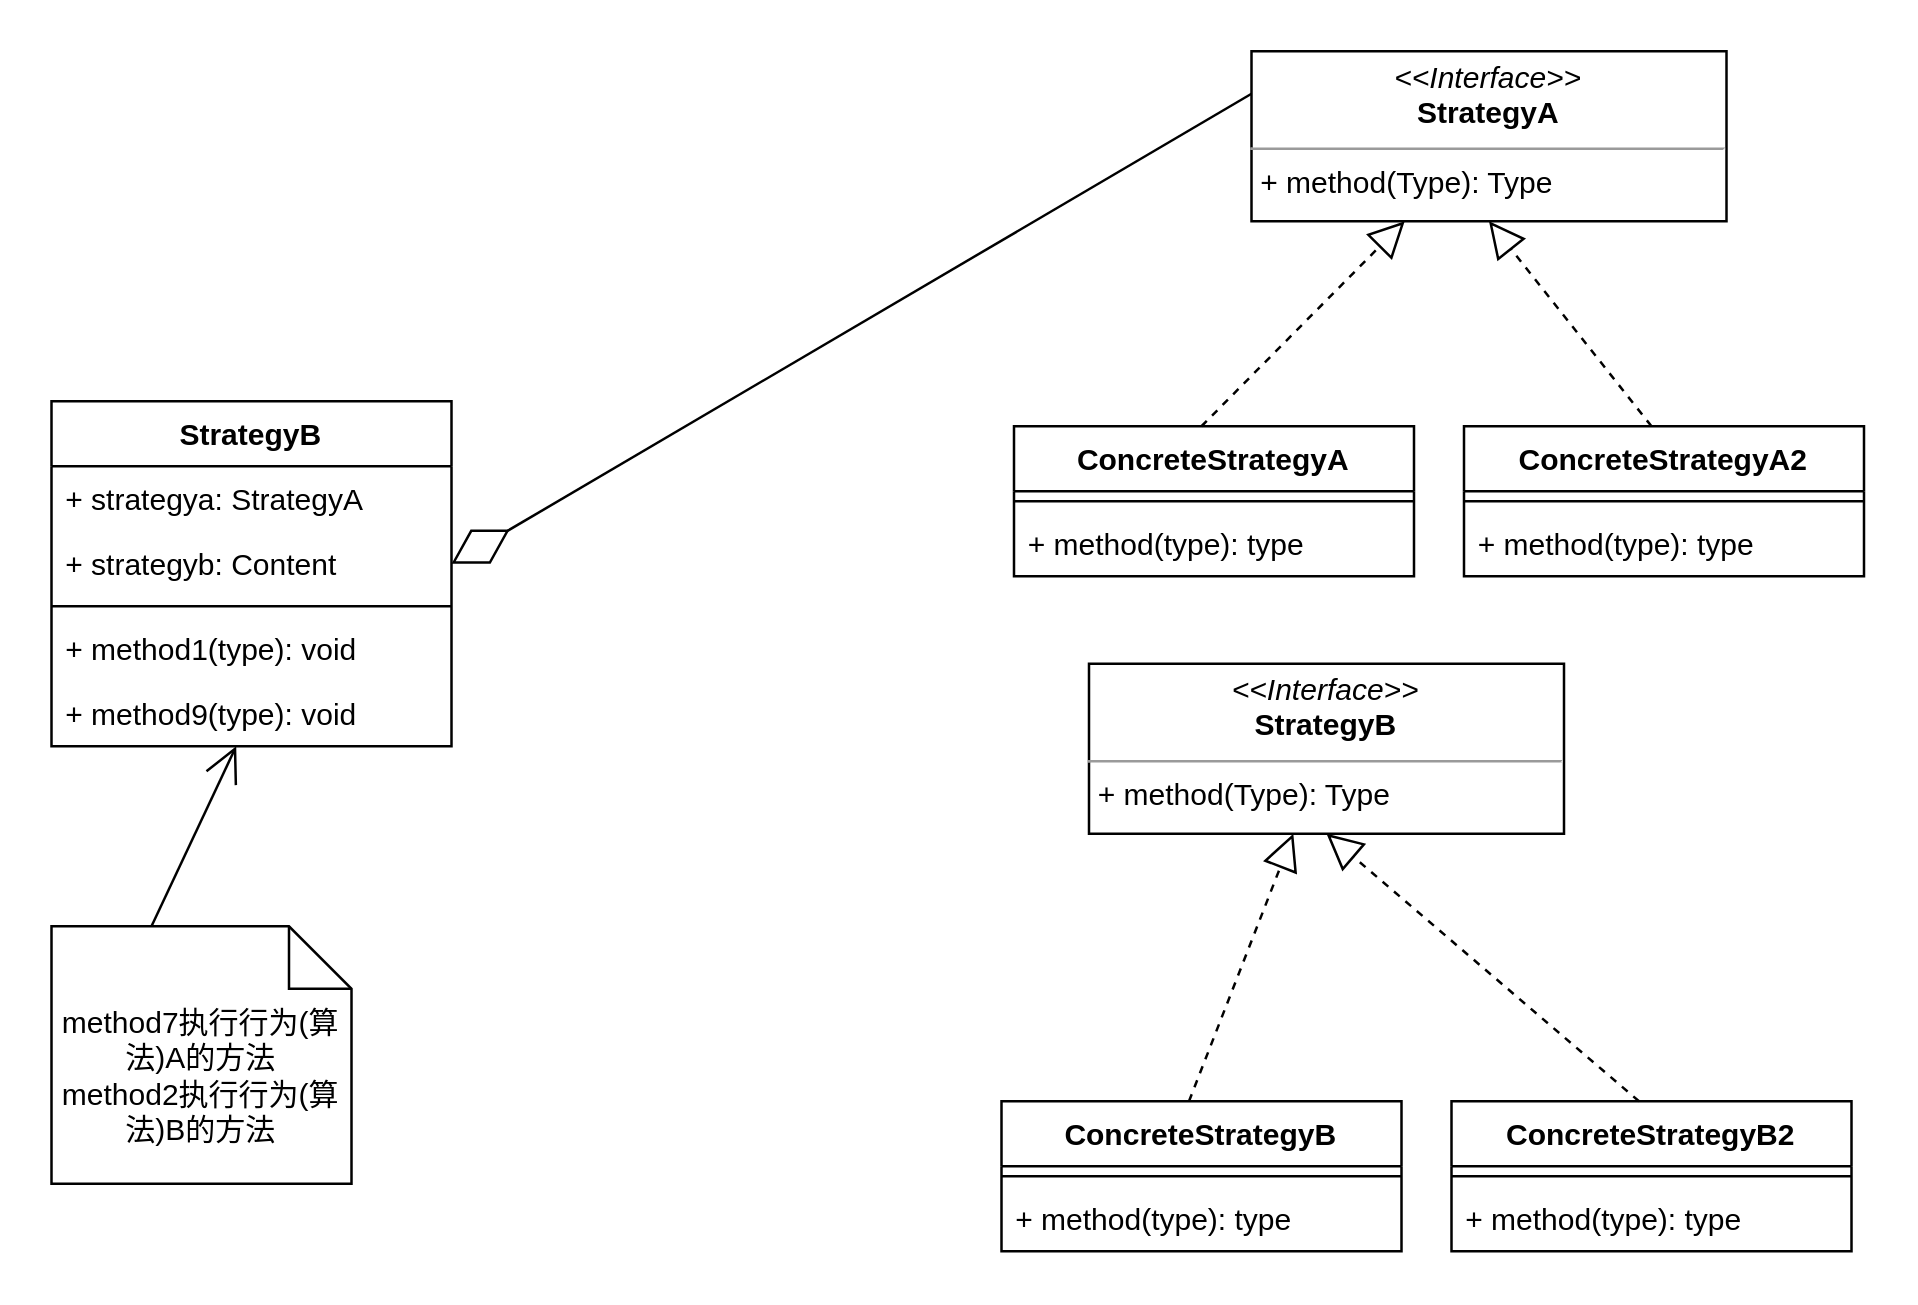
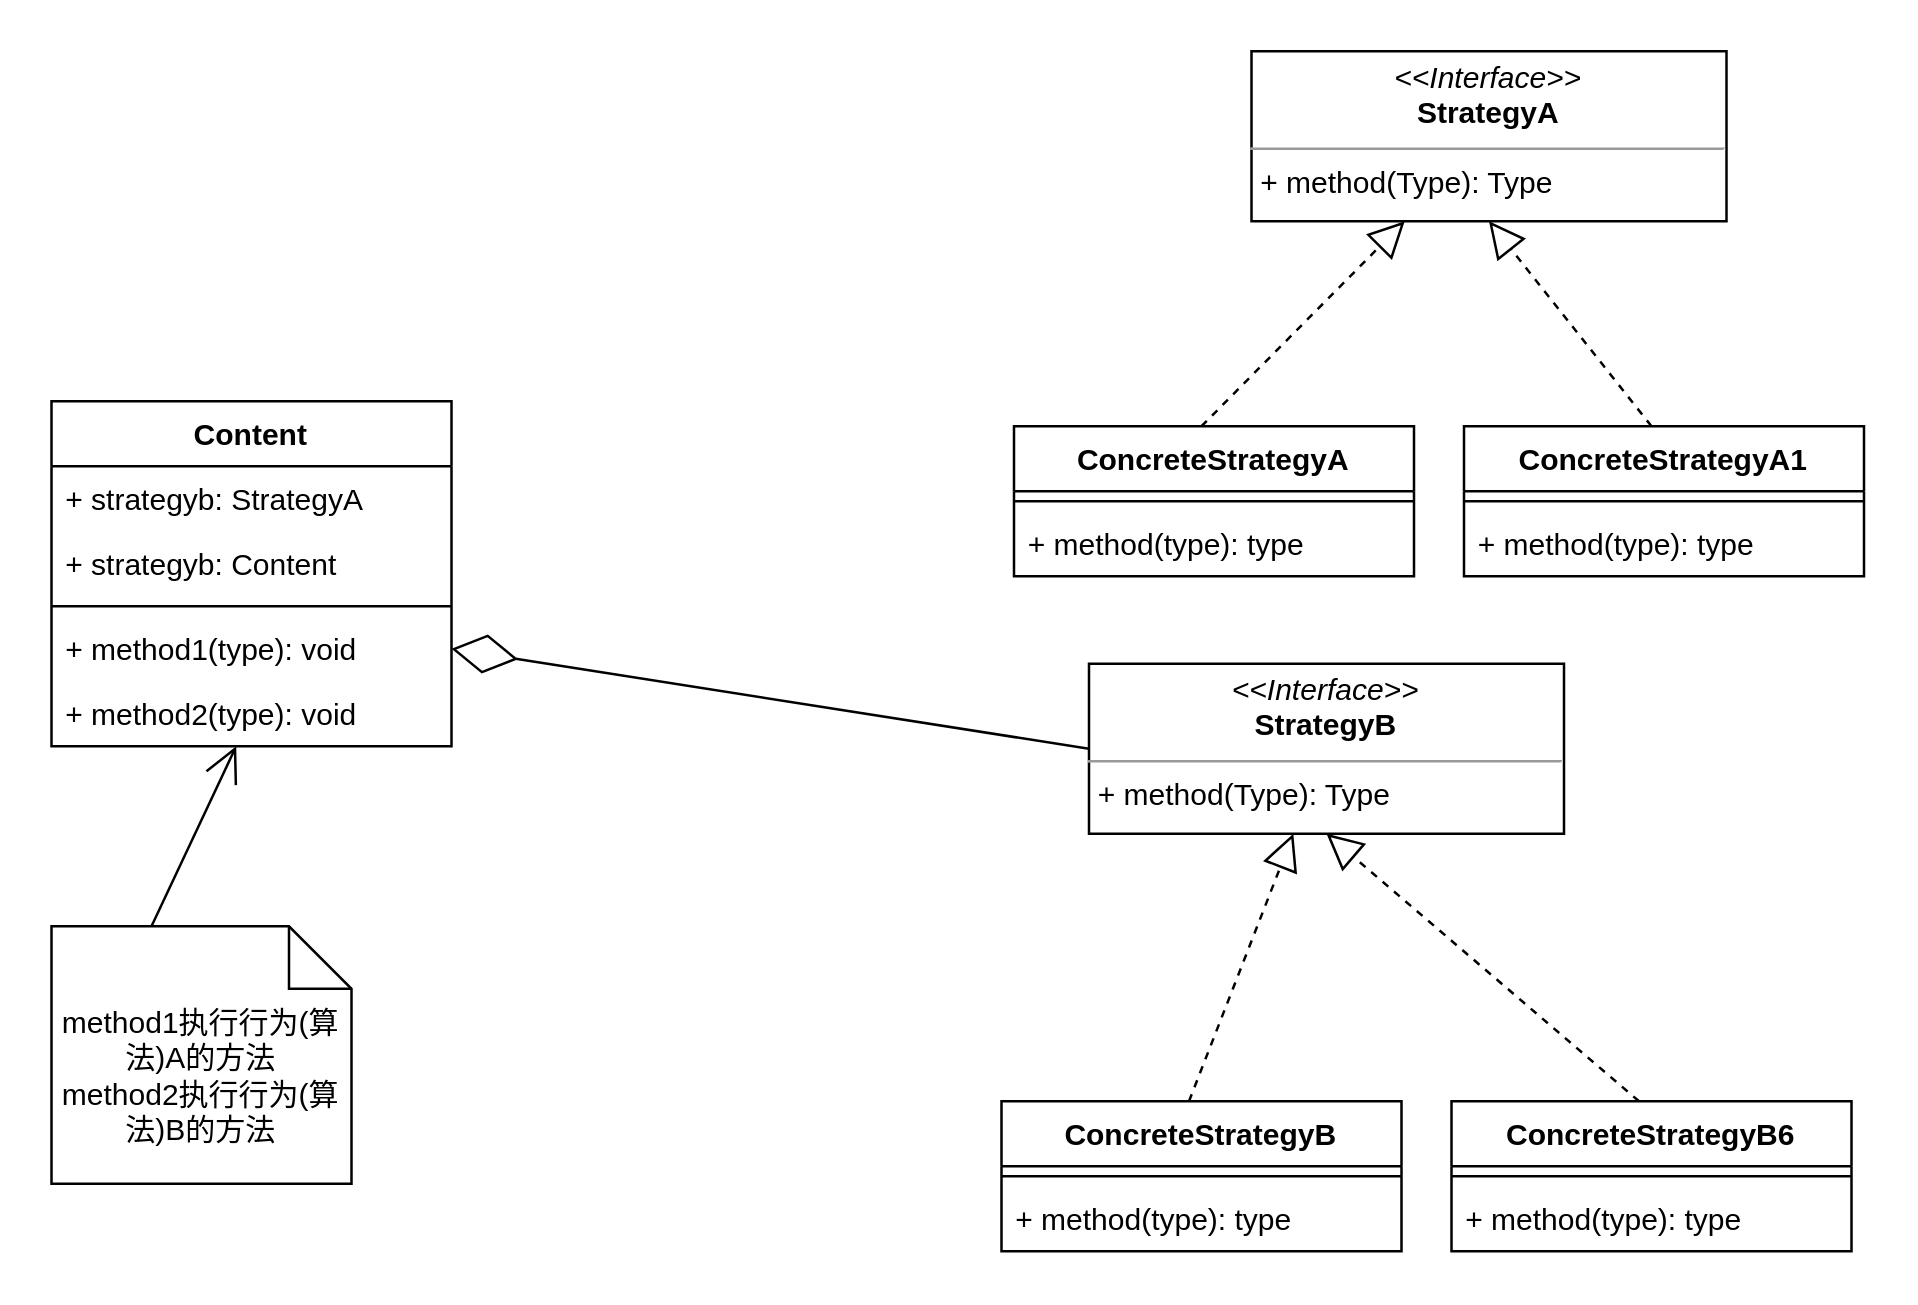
edge "<<Interface>> StrategyA + method(Type): Type" -> "+ strategyb: Content": removed
node "StrategyB": label "StrategyB" -> "Content"
node "ConcreteStrategyA2": label "ConcreteStrategyA2" -> "ConcreteStrategyA1"
node "+ strategya: StrategyA": label "+ strategya: StrategyA" -> "+ strategyb: StrategyA"
edge "<<Interface>> StrategyB + method(Type): Type" -> "+ method1(type): void": added
node "+ method9(type): void": label "+ method9(type): void" -> "+ method2(type): void"
node "method7执行行为(算法)A的方法 method2执行行为(算法)B的方法": label "method7执行行为(算法)A的方法 method2执行行为(算法)B的方法" -> "method1执行行为(算法)A的方法 method2执行行为(算法)B的方法"
node "ConcreteStrategyB2": label "ConcreteStrategyB2" -> "ConcreteStrategyB6"
